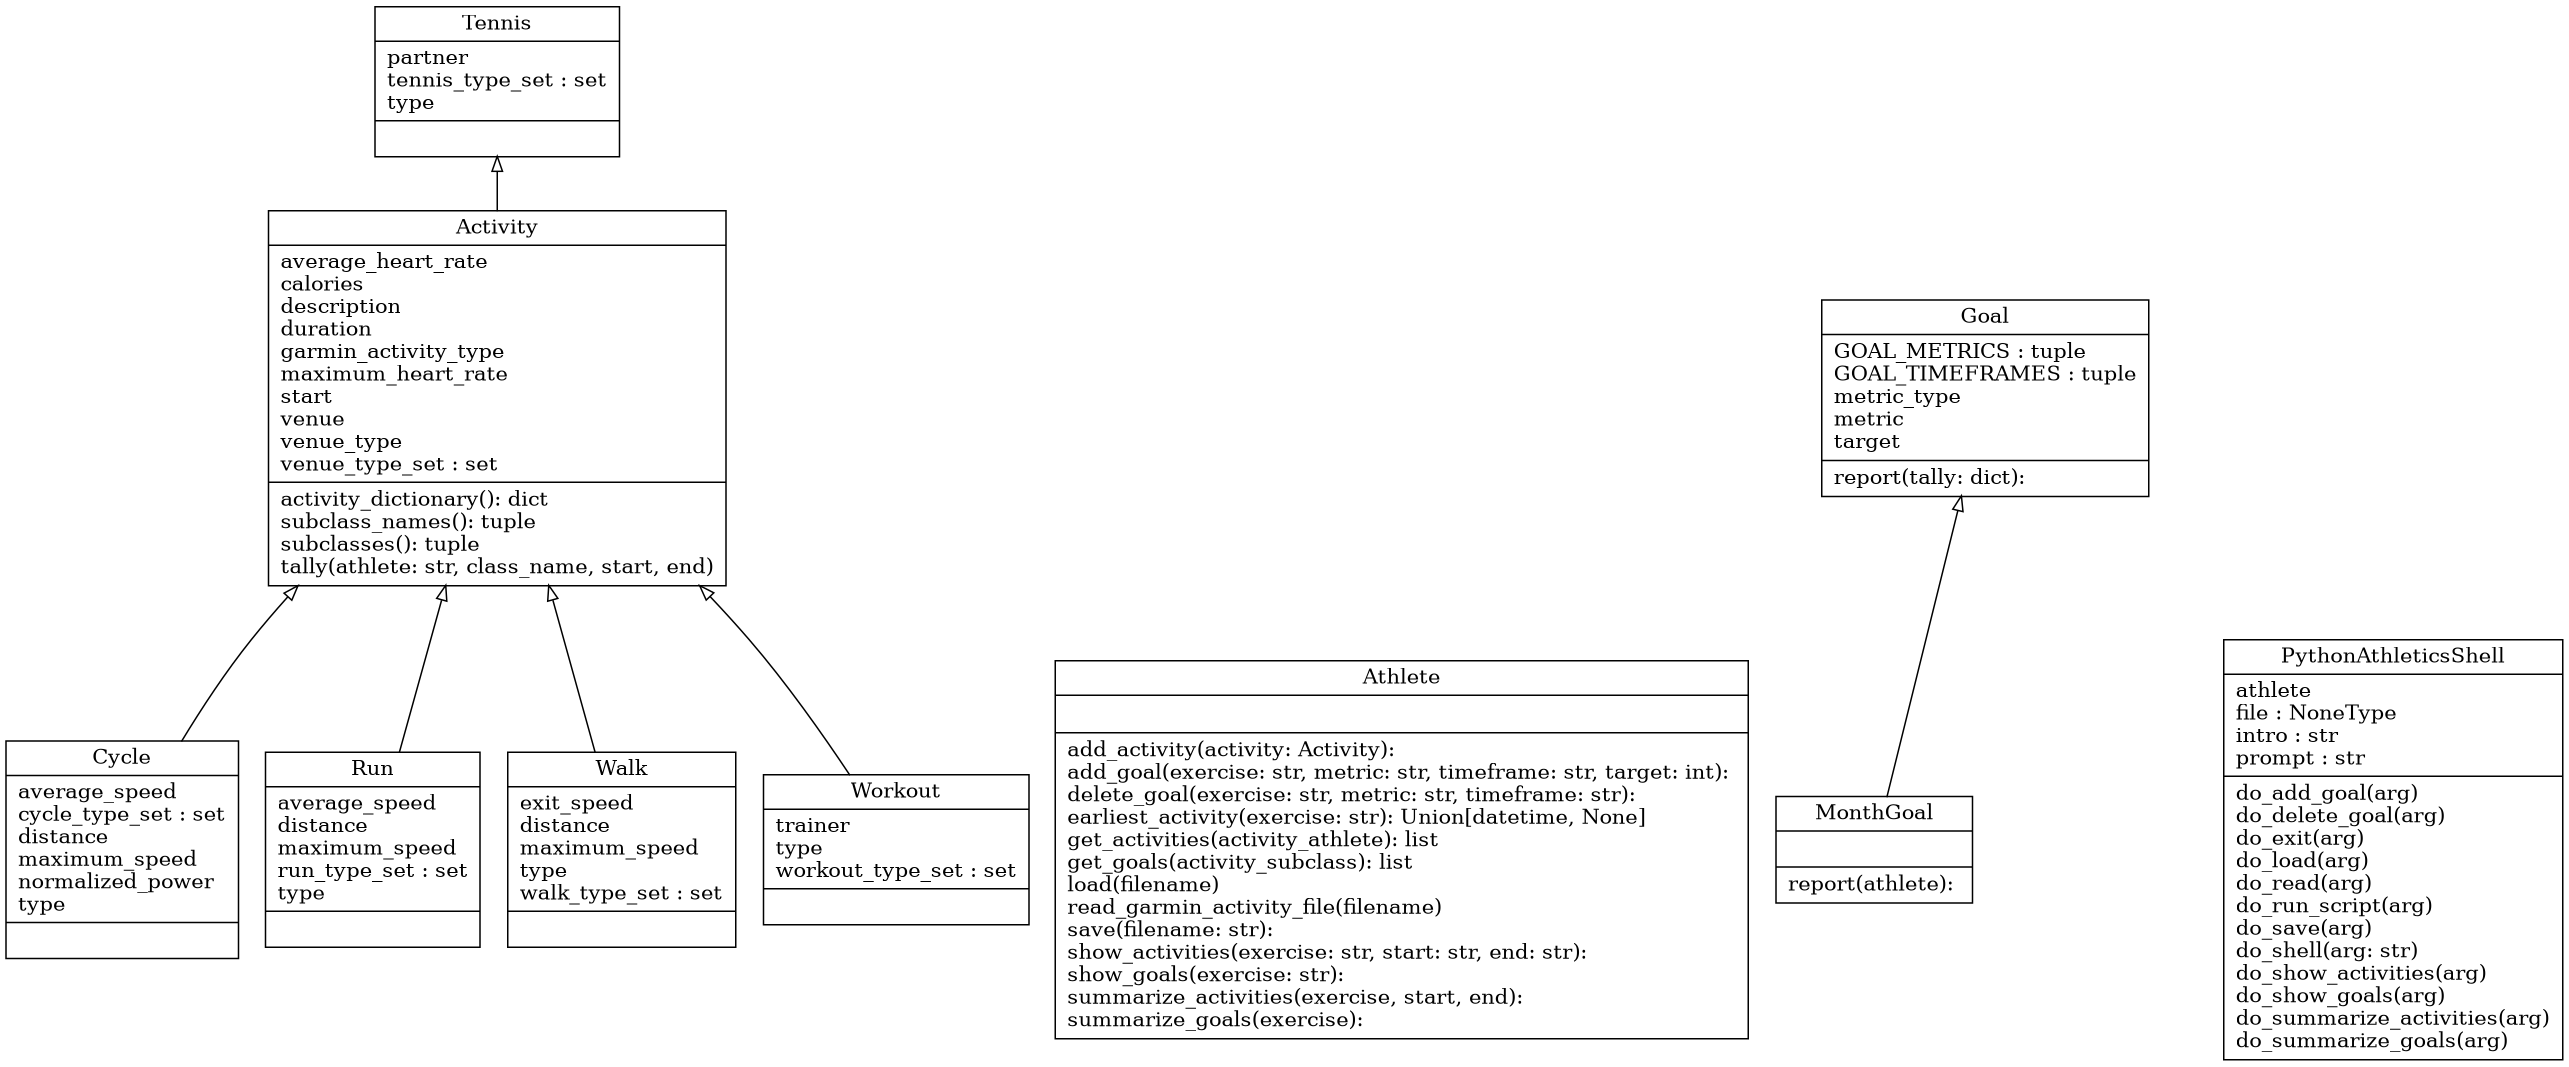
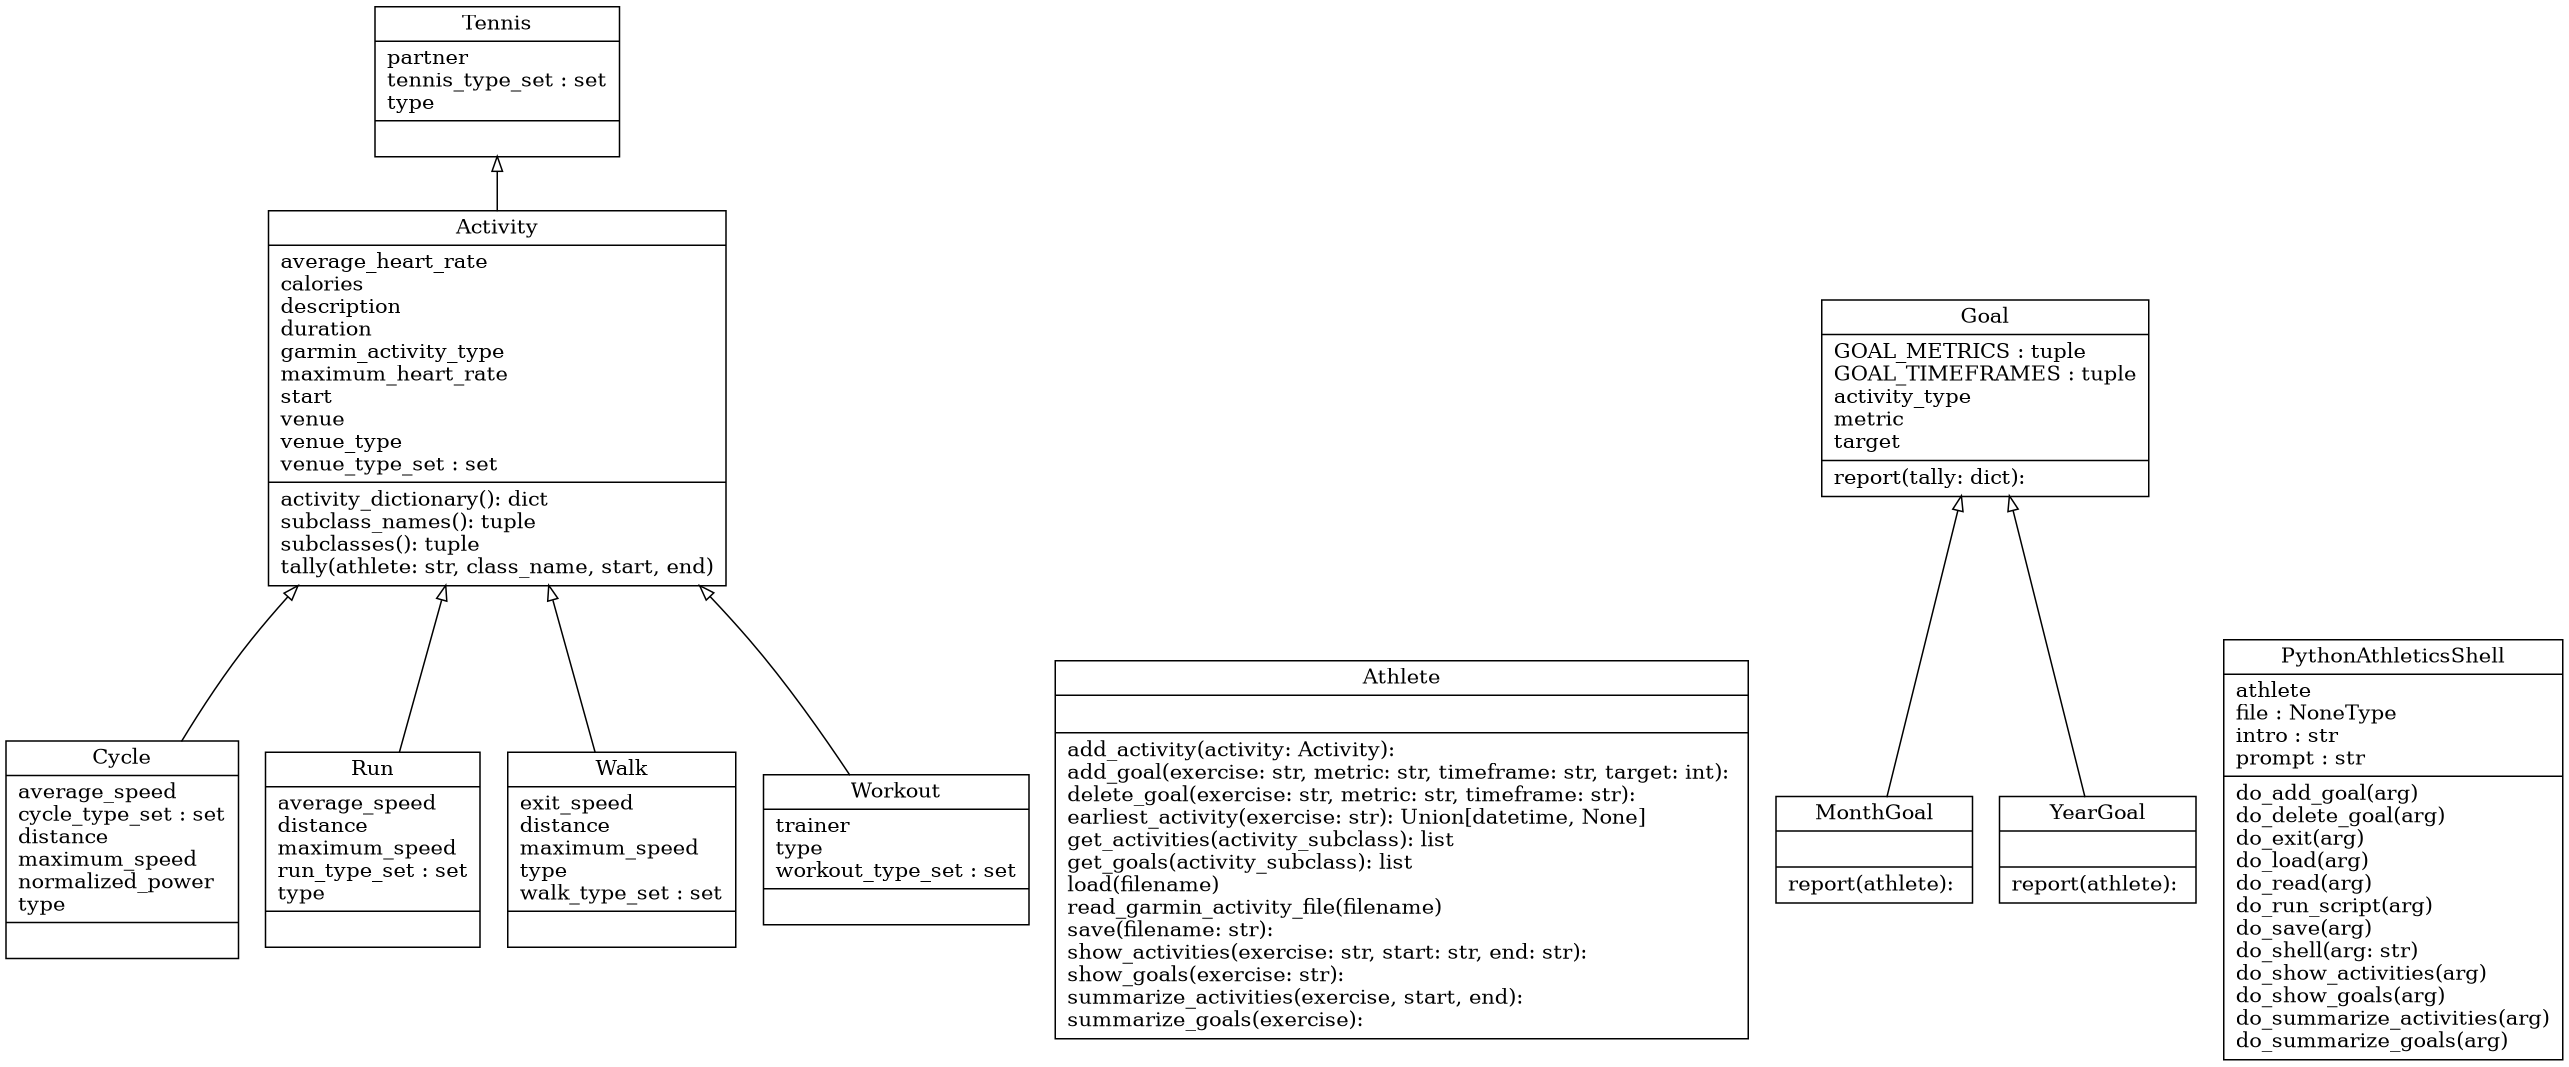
node "Goal": text "metric_type" -> "activity_type"
node "Athlete": text "get_activities(activity_athlete): list" -> "get_activities(activity_subclass): list"
node "YearGoal": added
